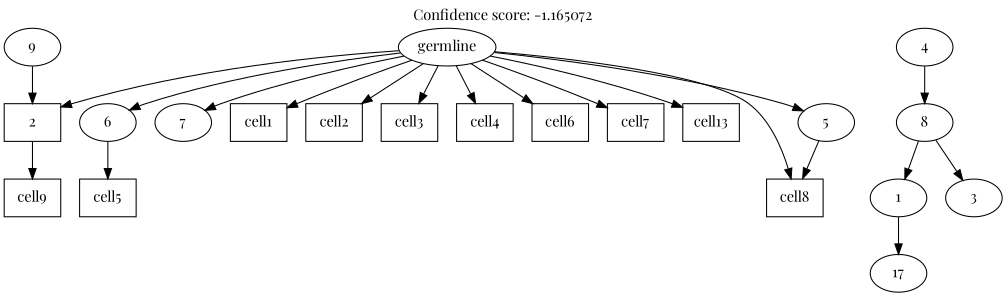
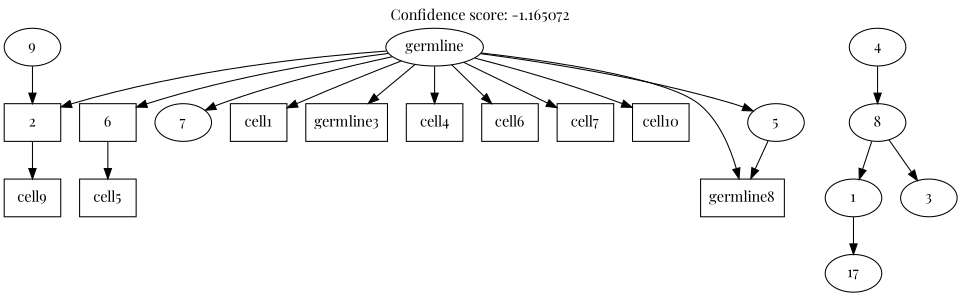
node "6": shape ellipse -> box
node "cell2": removed
node "cell3": label "cell3" -> "germline3"
node "cell13": label "cell13" -> "cell10"
node "cell8": label "cell8" -> "germline8"
